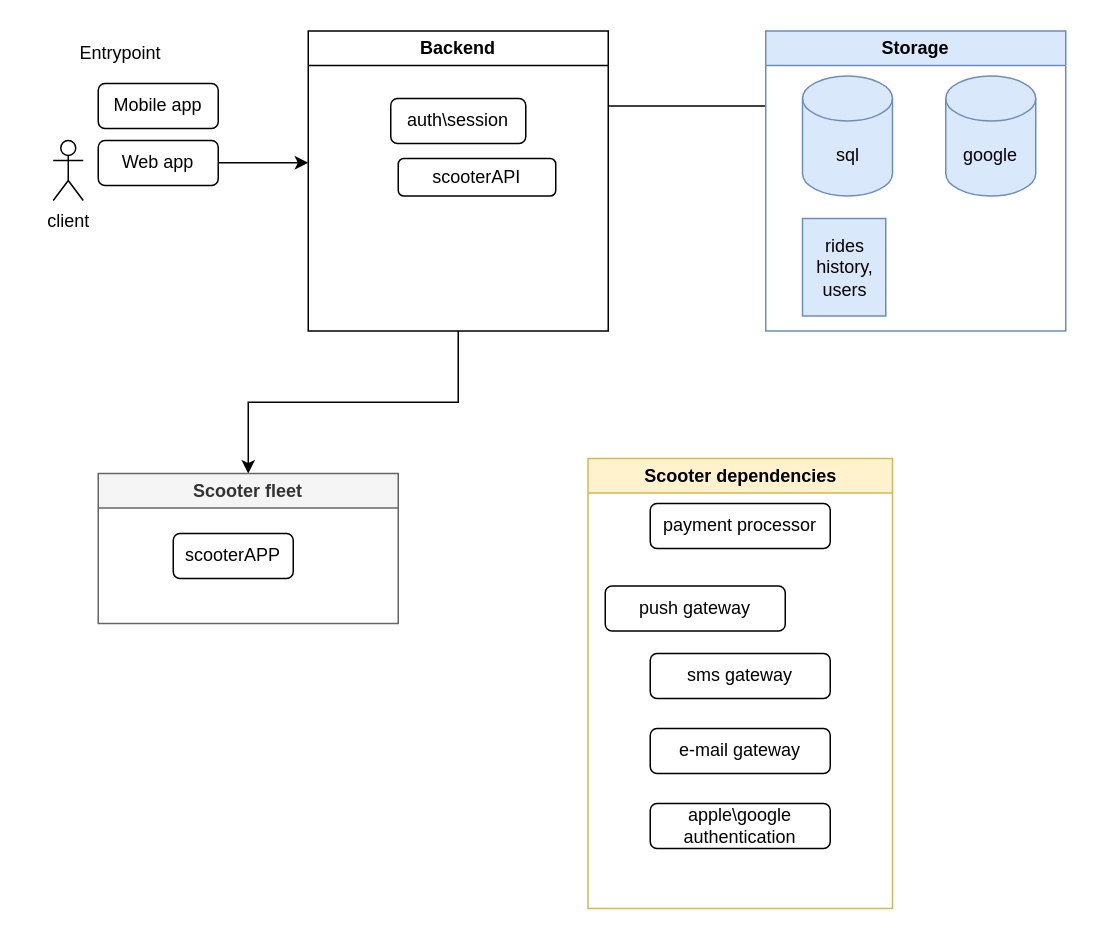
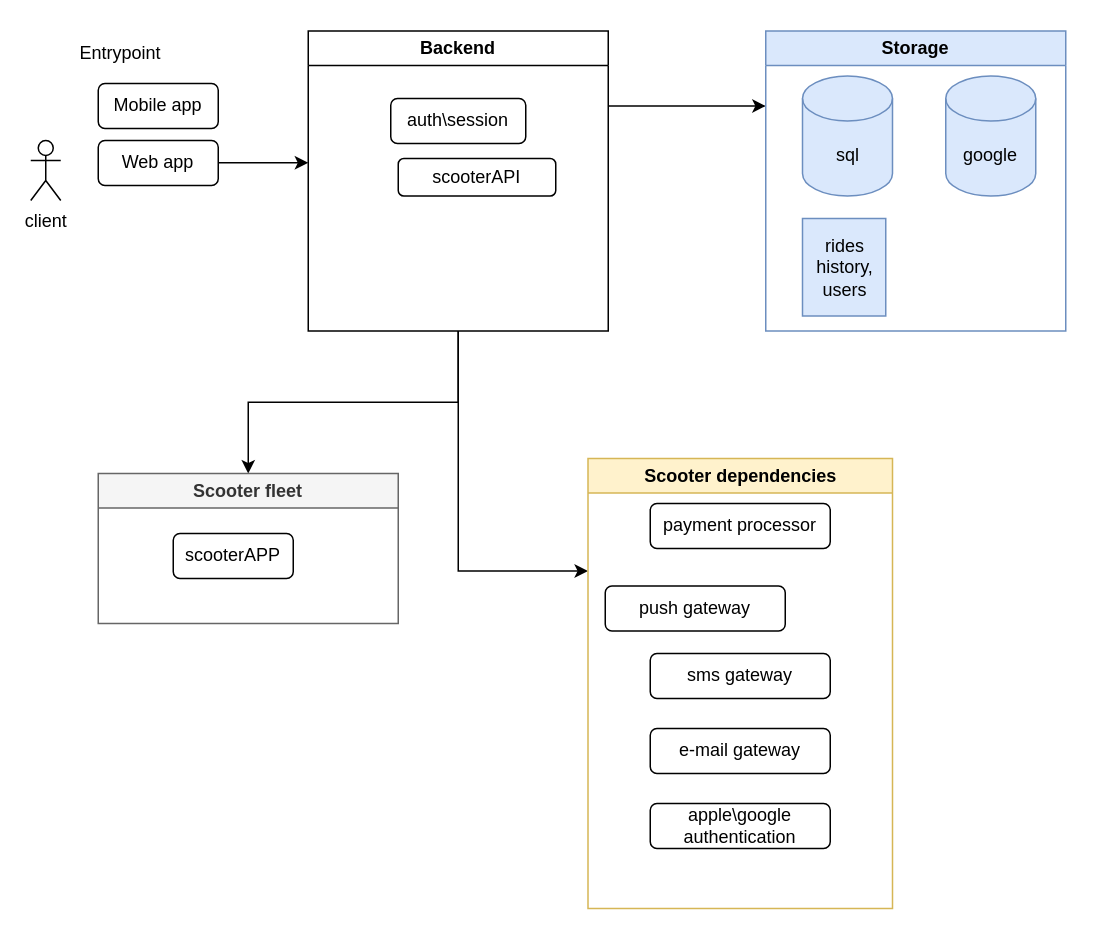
edge "Backend" -- "Storage": arrowhead none -> classic
node "client": moved (68, 170) -> (46, 170)
edge "Backend" -> "Scooter dependencies": added
